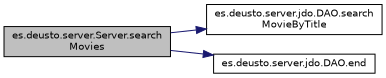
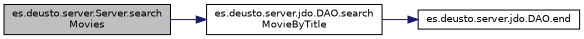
edge "es.deusto.server.Server.search Movies" -> "es.deusto.server.jdo.DAO.end": now "es.deusto.server.jdo.DAO.search MovieByTitle" -> "es.deusto.server.jdo.DAO.end"
